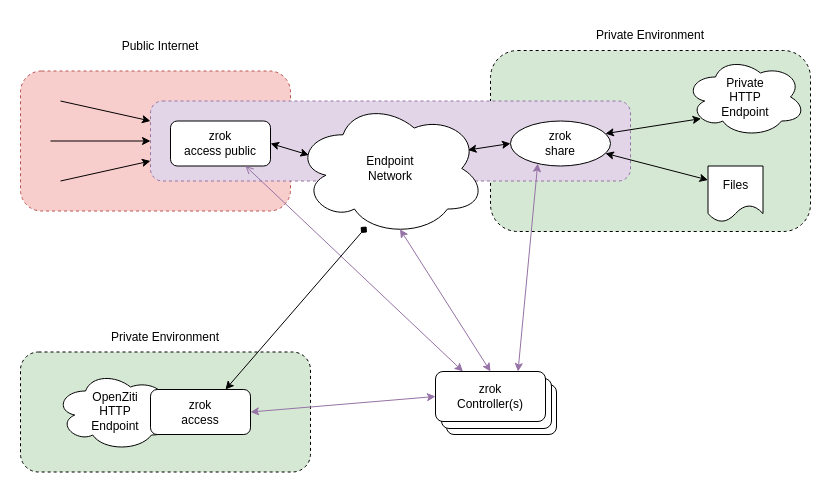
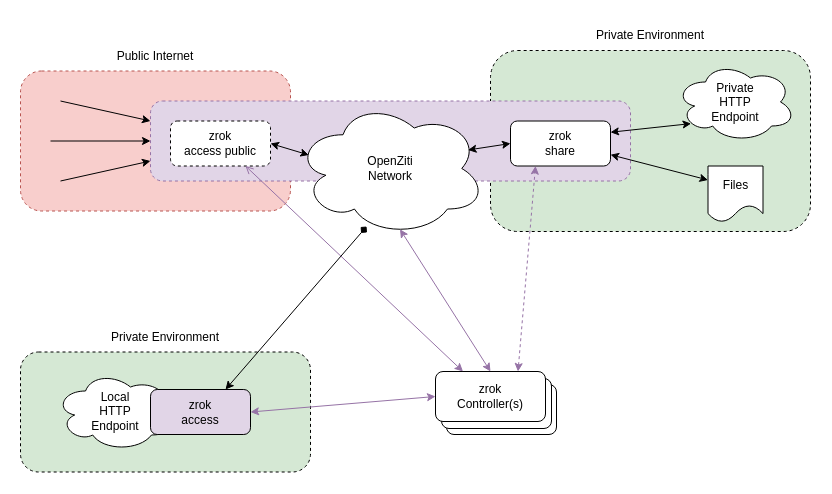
node "Public Internet": moved (161, 46) -> (156, 56)
node "Private HTTP Endpoint": moved (746, 97) -> (736, 102)
node "zrok access public": style solid -> dashed
node "zrok share": shape ellipse -> rounded rectangle
node "Endpoint Network": label "Endpoint Network" -> "OpenZiti Network"
edge "zrok share" -- "zrok Controller(s)": style solid -> dashed
node "OpenZiti HTTP Endpoint": label "OpenZiti HTTP Endpoint" -> "Local HTTP Endpoint"
node "zrok access": fillcolor #ffffff -> #e1d5e7
